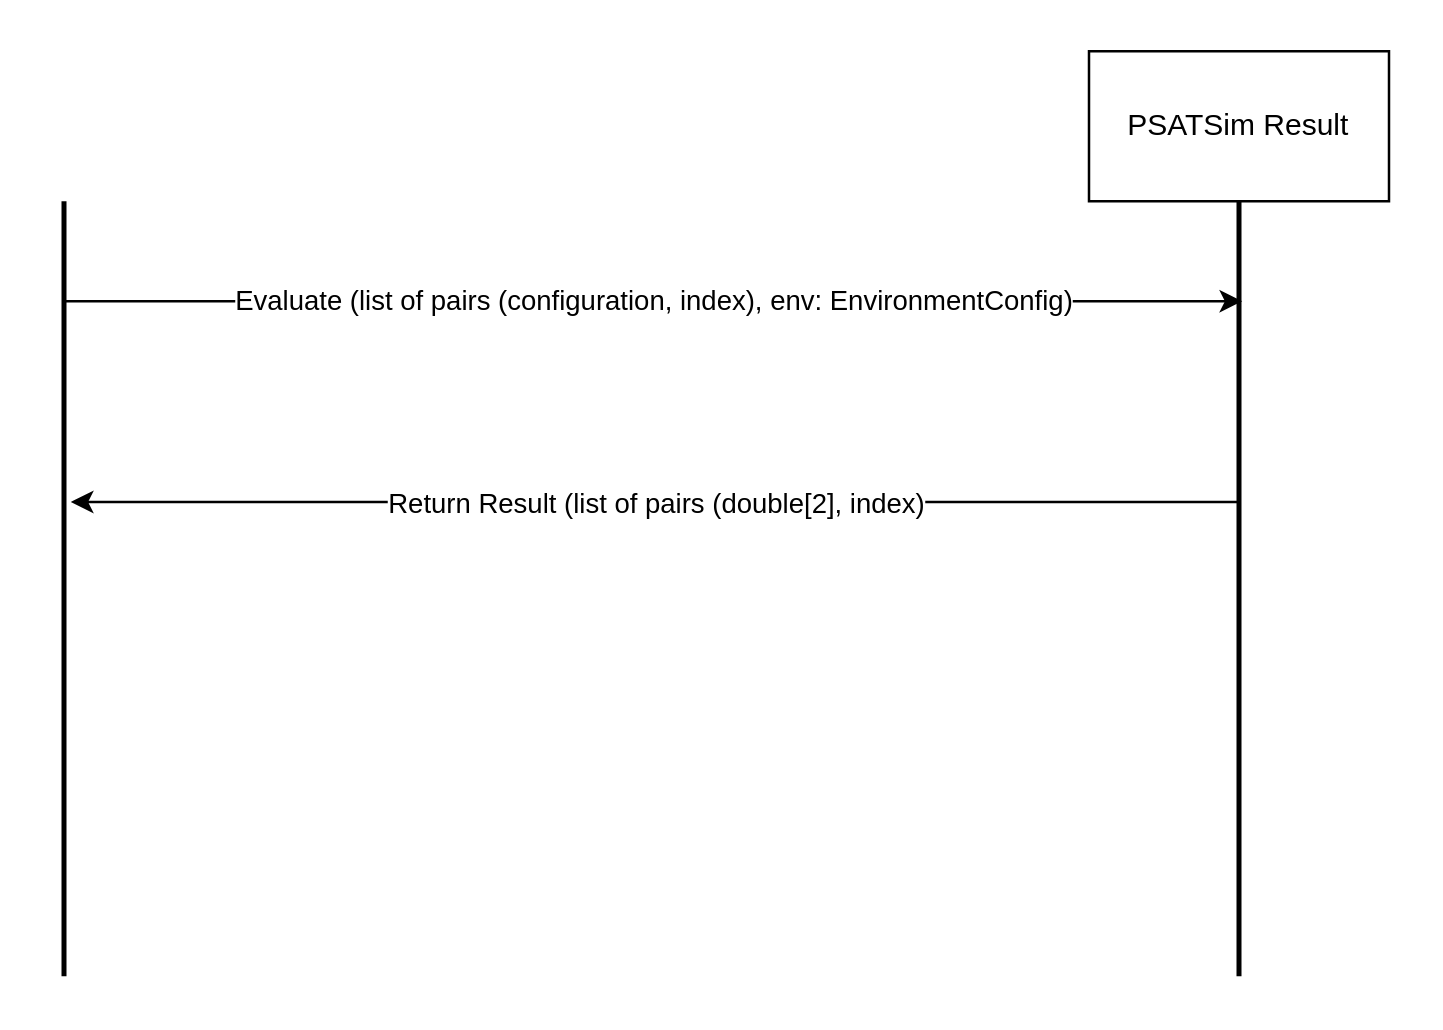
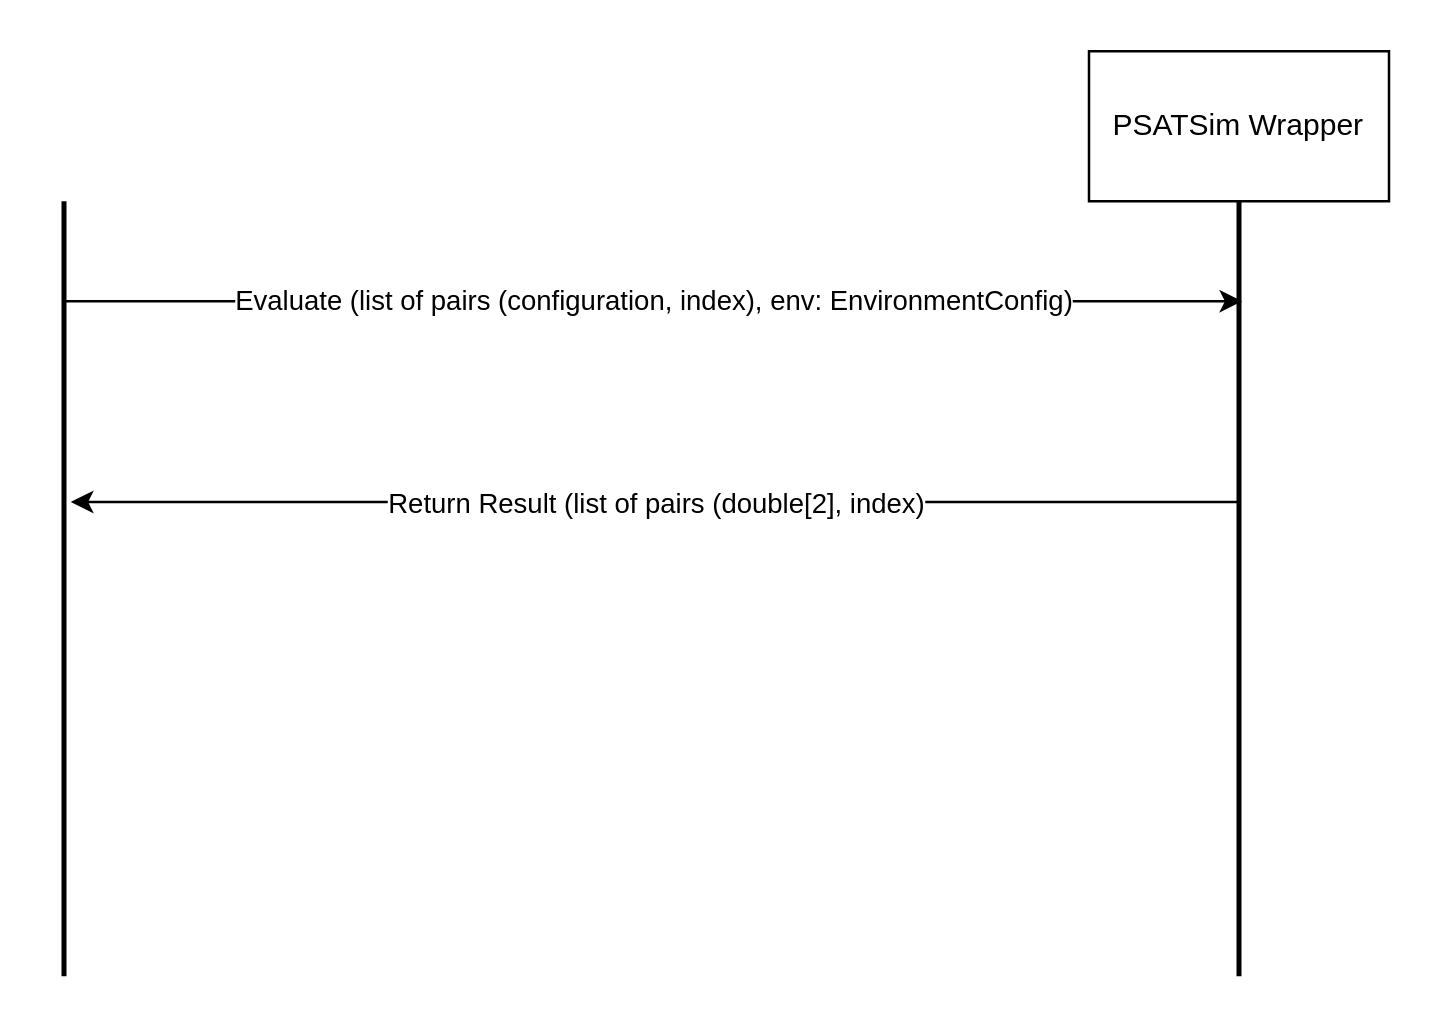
node "PSATSim Result": label "PSATSim Result" -> "PSATSim Wrapper"
